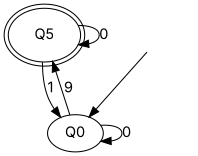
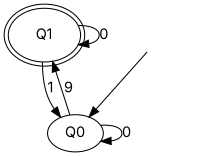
node "Q5": label "Q5" -> "Q1"
